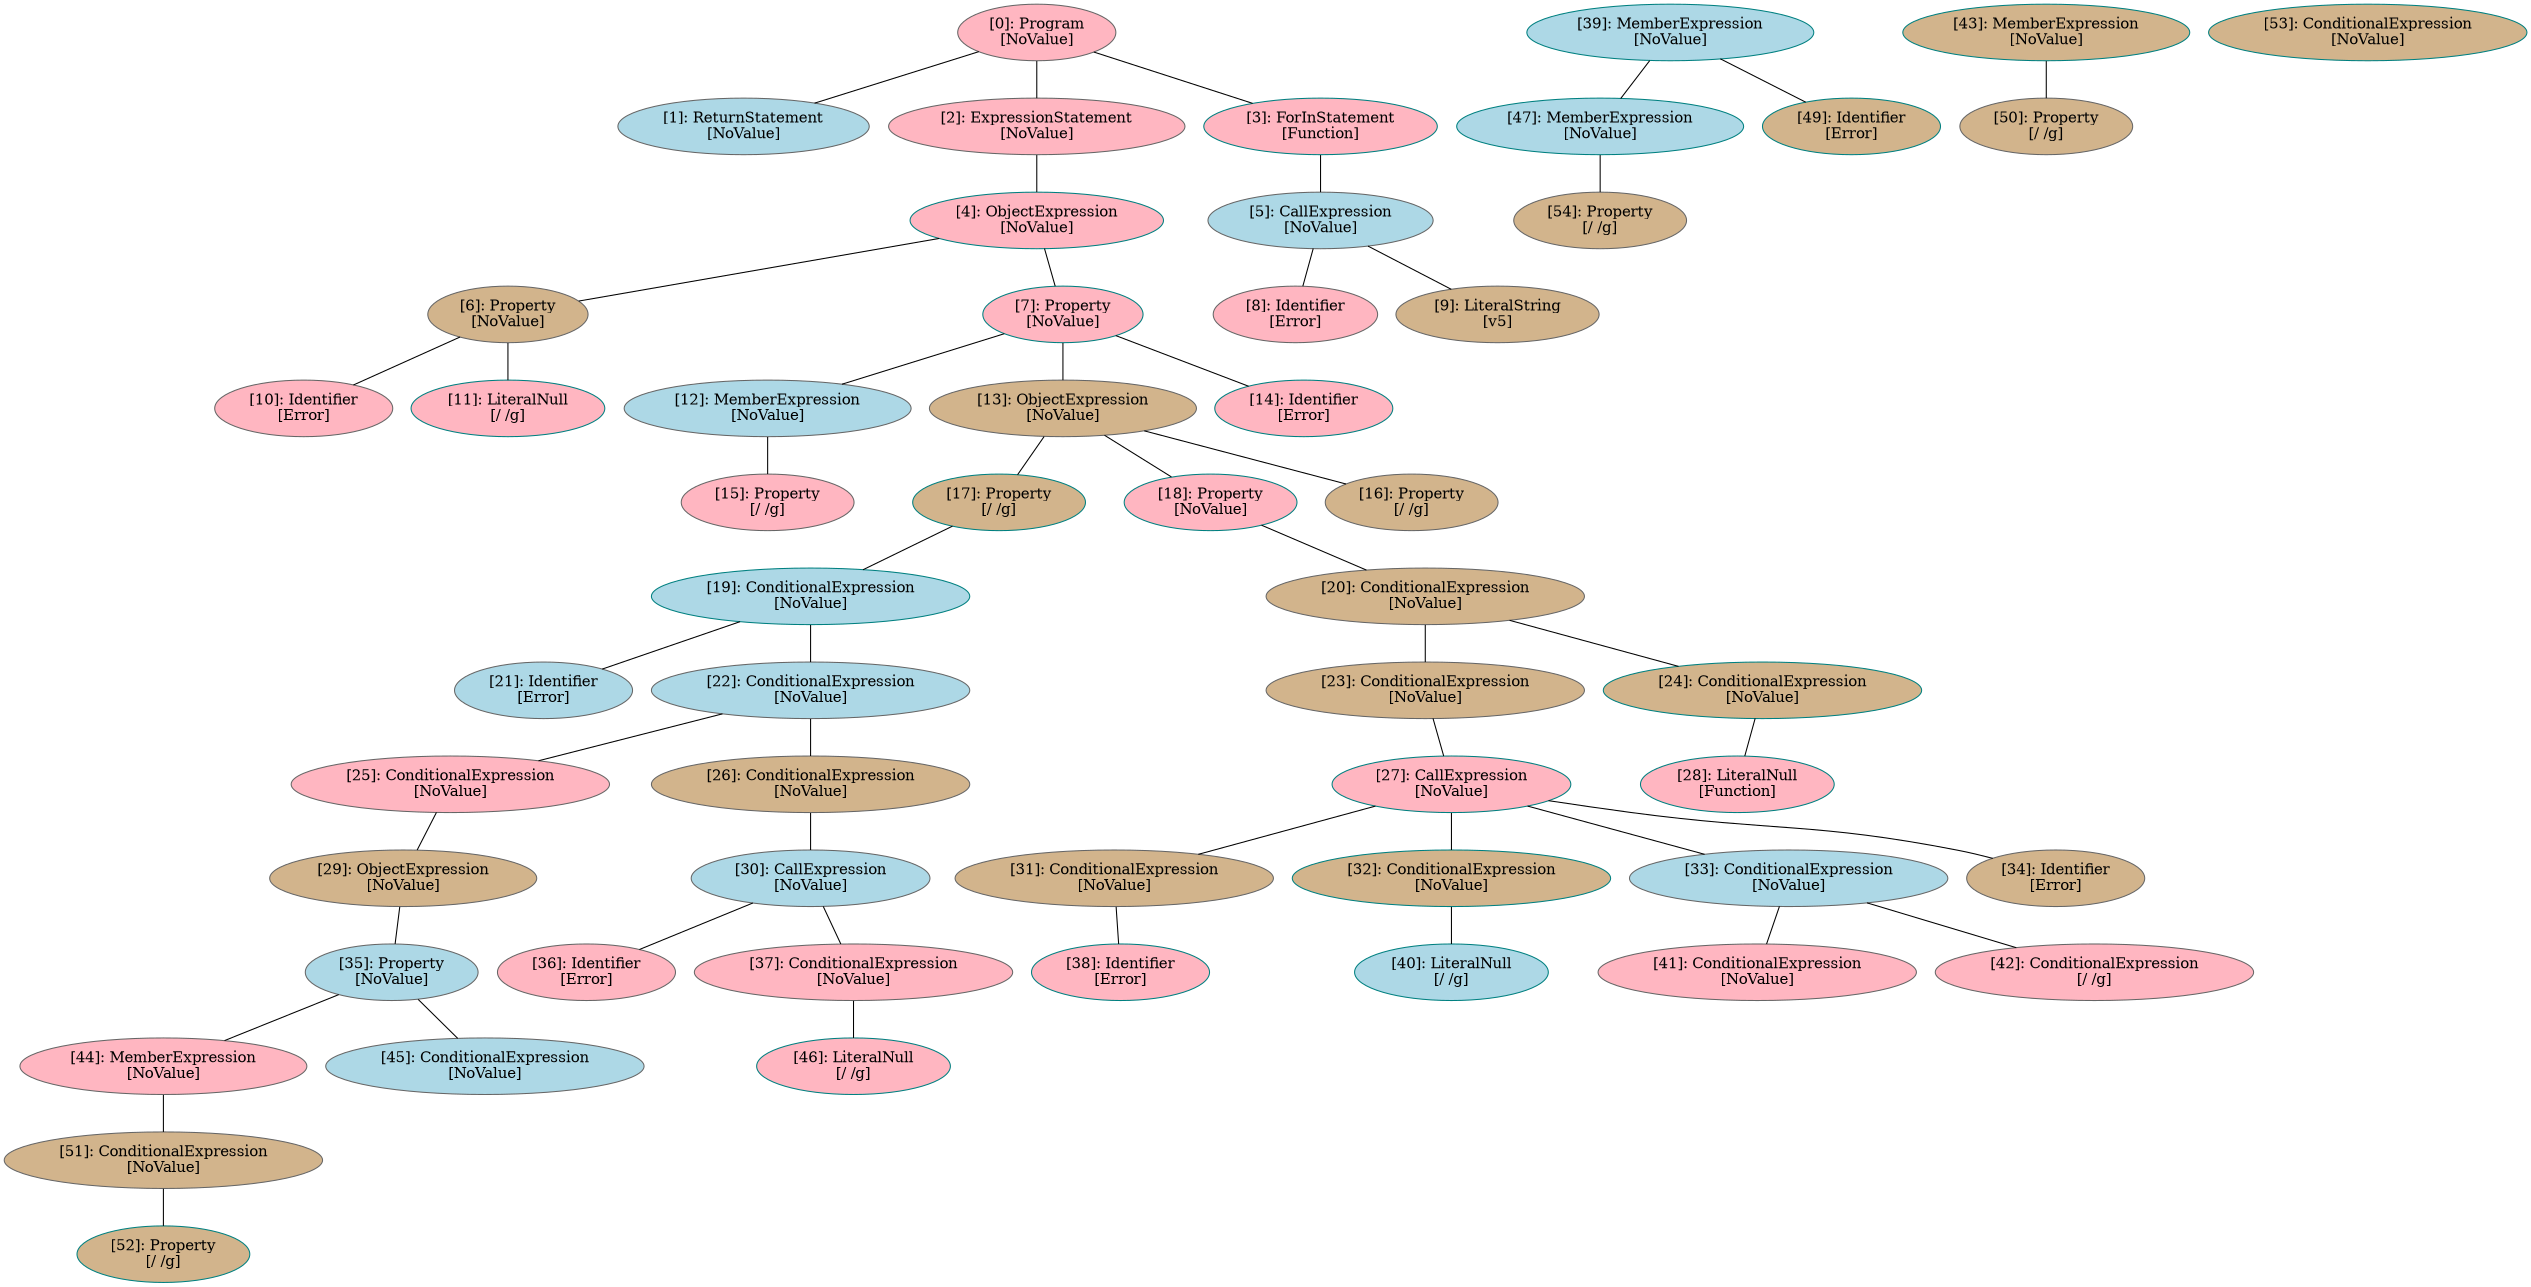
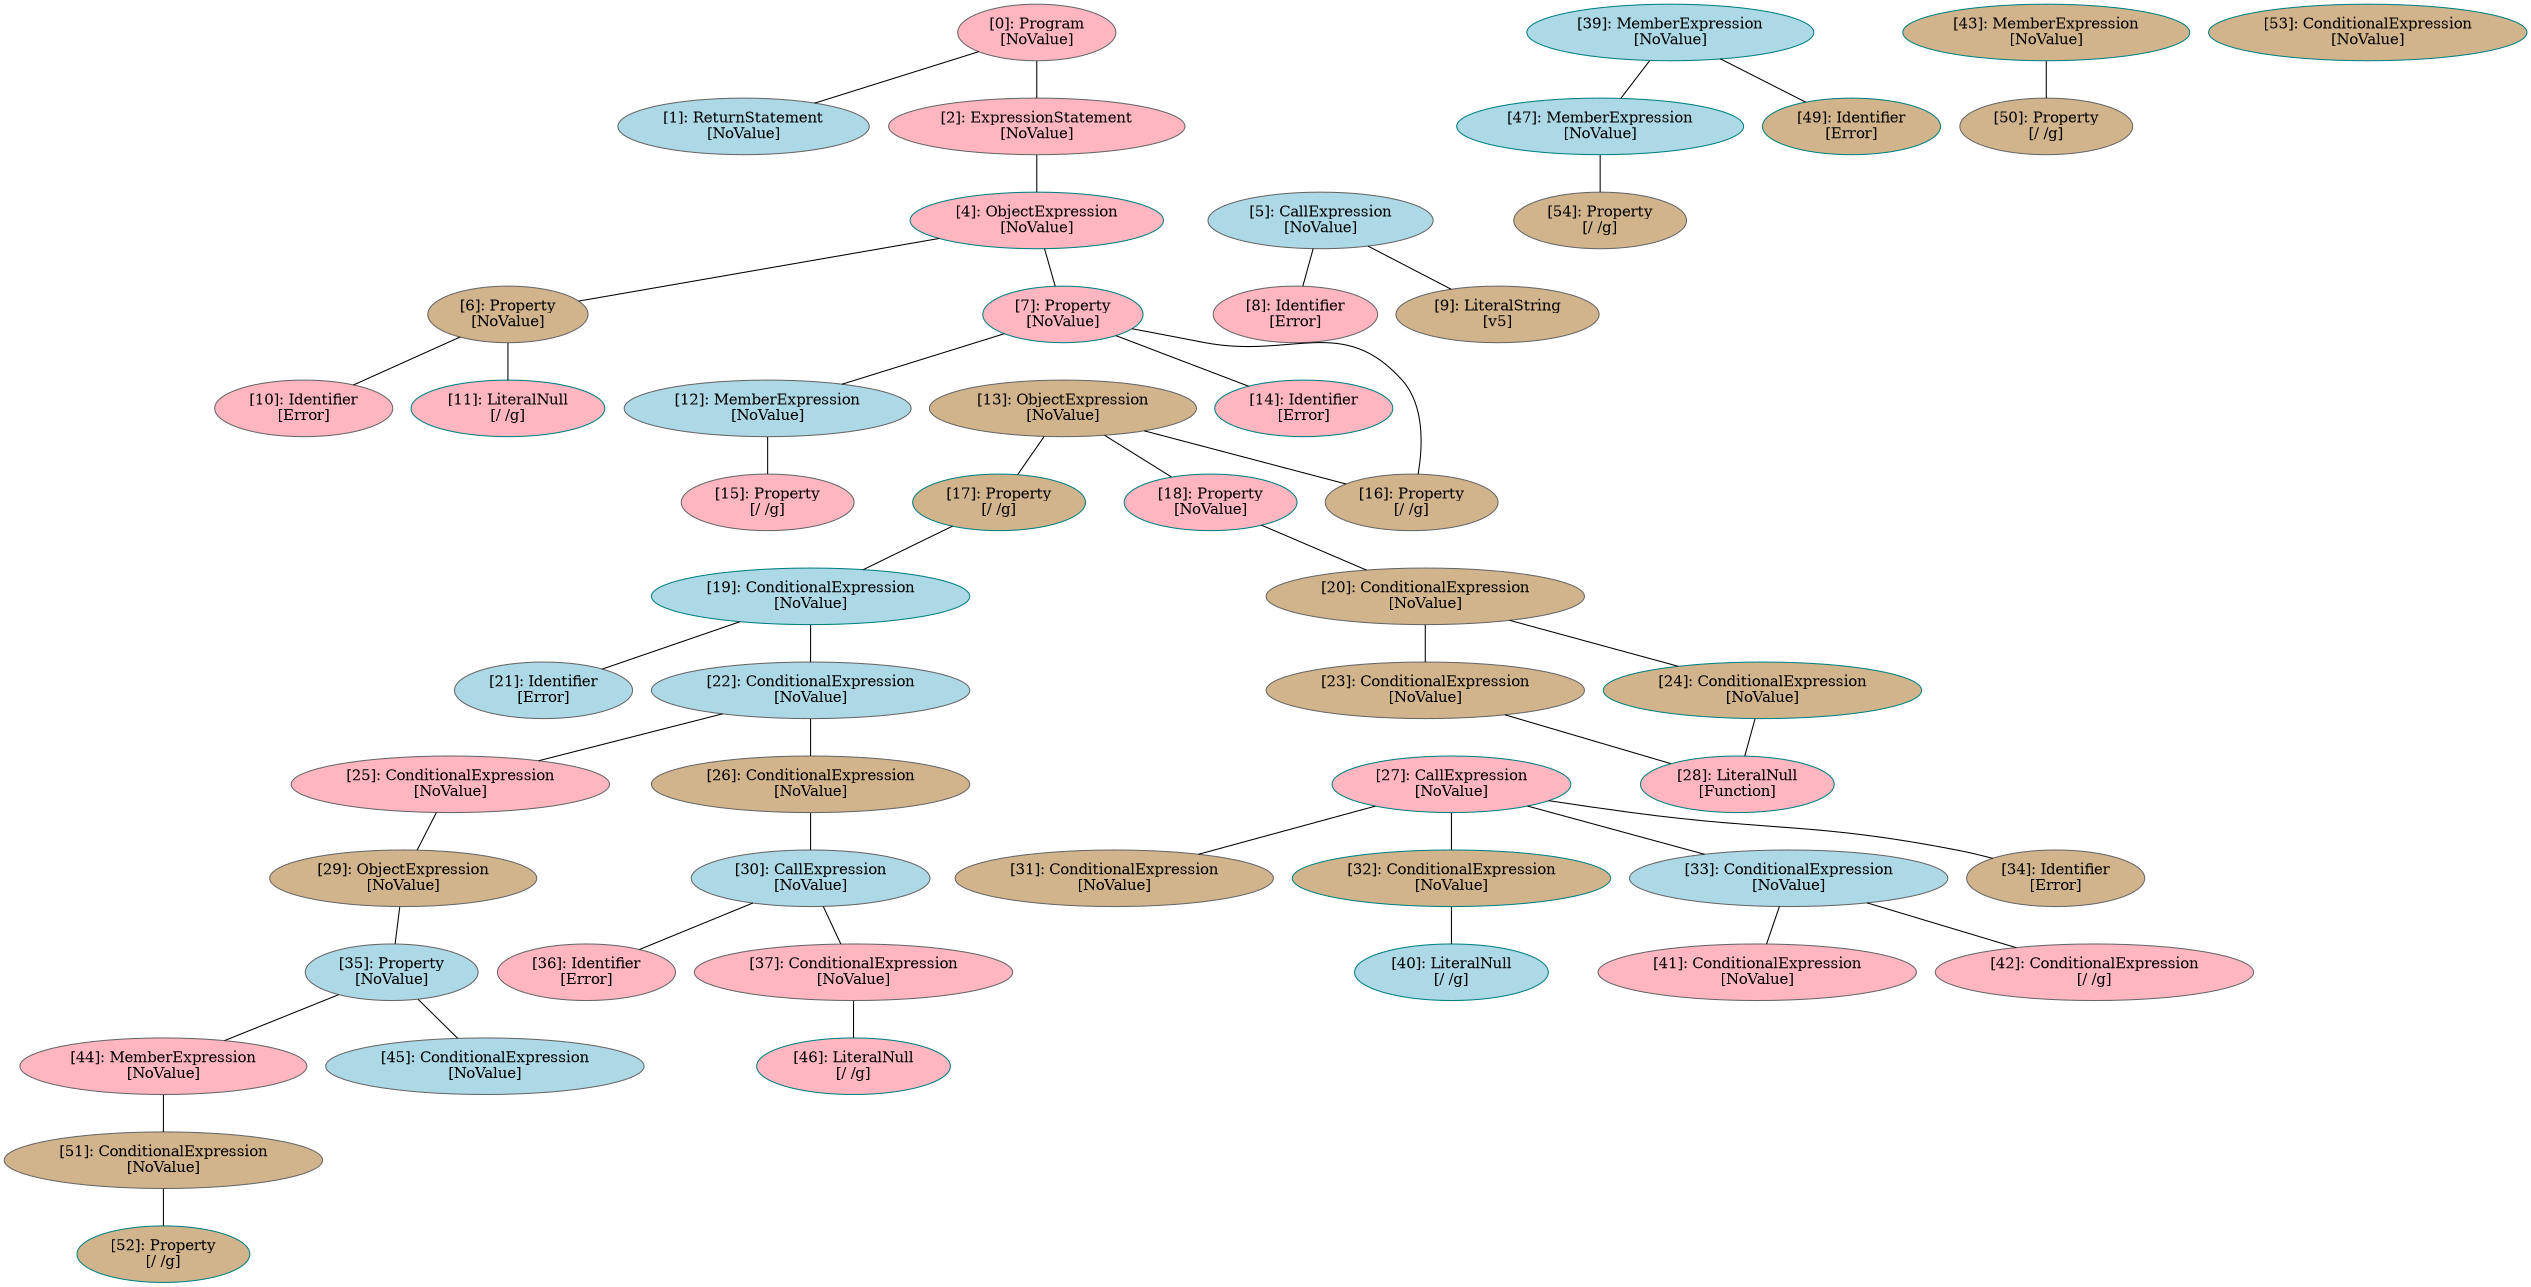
node "[3]: ForInStatement [Function]": removed
edge "[7]: Property [NoValue]" -- "[13]: ObjectExpression [NoValue]": now "[7]: Property [NoValue]" -- "[16]: Property [/ /g]"
edge "[23]: ConditionalExpression [NoValue]" -- "[27]: CallExpression [NoValue]": now "[23]: ConditionalExpression [NoValue]" -- "[28]: LiteralNull [Function]"
node "[38]: Identifier [Error]": removed
